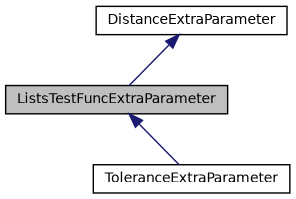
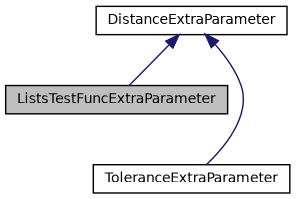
edge "ToleranceExtraParameter" -> "ListsTestFuncExtraParameter": now "ToleranceExtraParameter" -> "DistanceExtraParameter"
